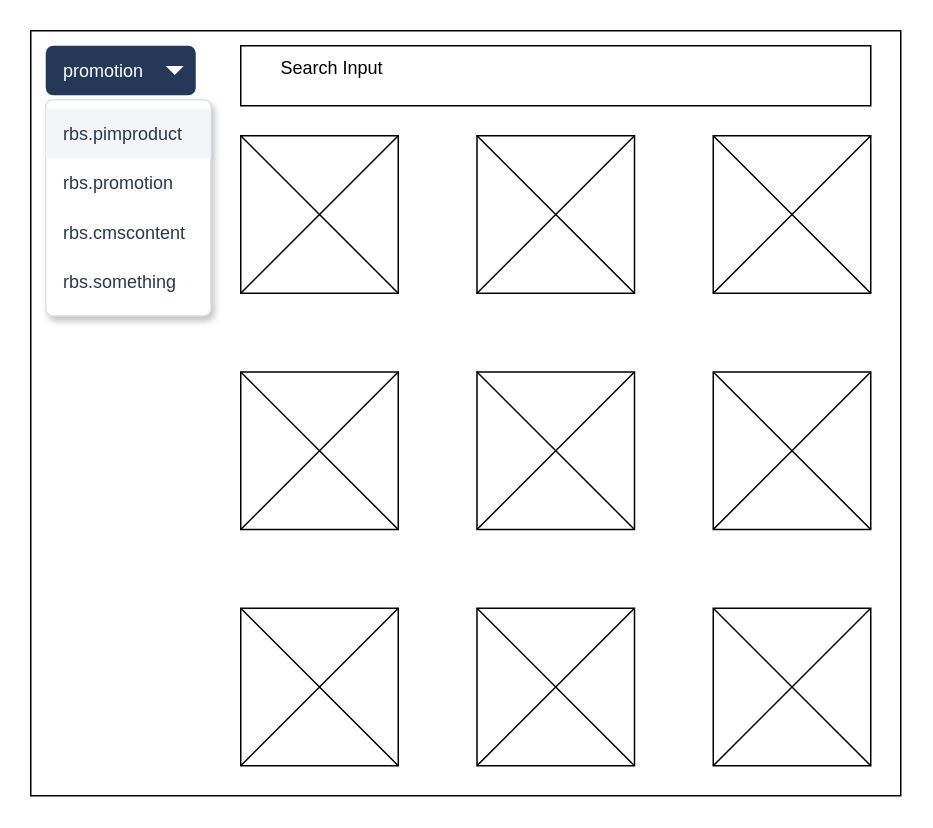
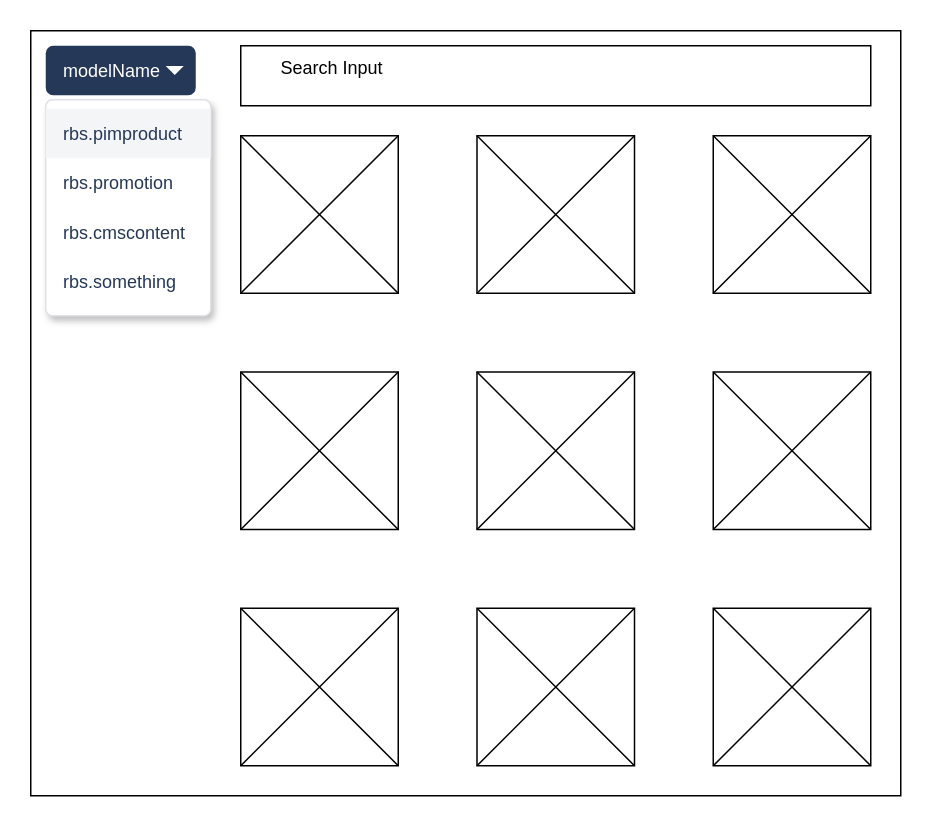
node "promotion": label "promotion" -> "modelName"
